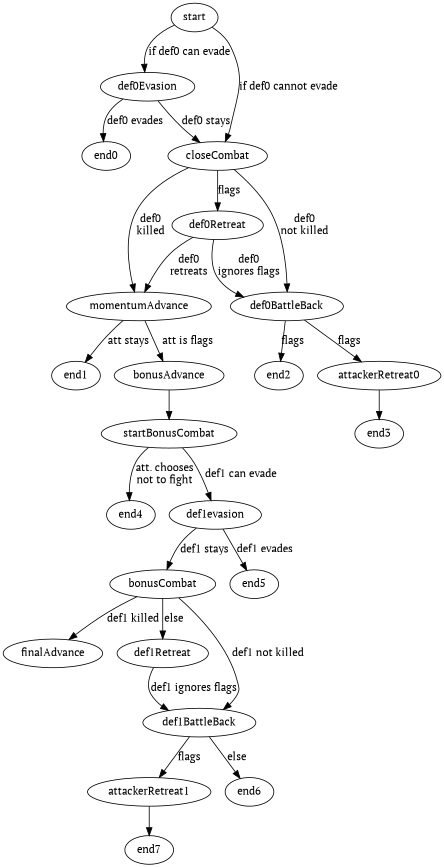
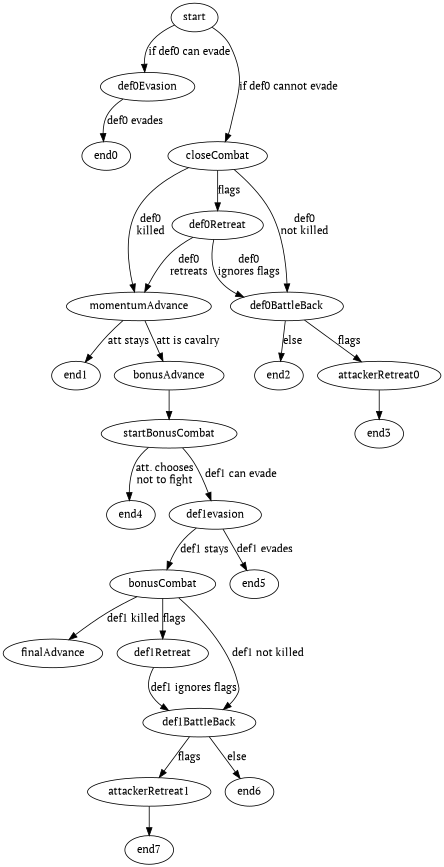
edge "def0Evasion" -> "closeCombat": removed, label "def0 stays"
edge "momentumAdvance" -> "bonusAdvance": label "att is flags" -> "att is cavalry"
edge "def0BattleBack" -> "end2": label "flags" -> "else"
edge "bonusCombat" -> "def1Retreat": label "else" -> "flags"
